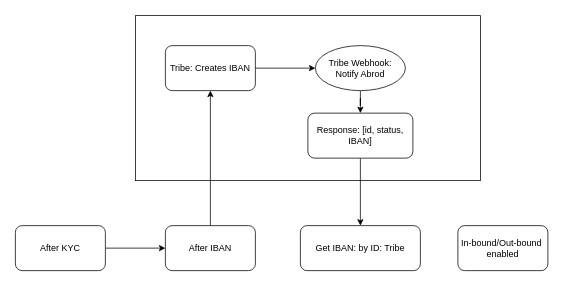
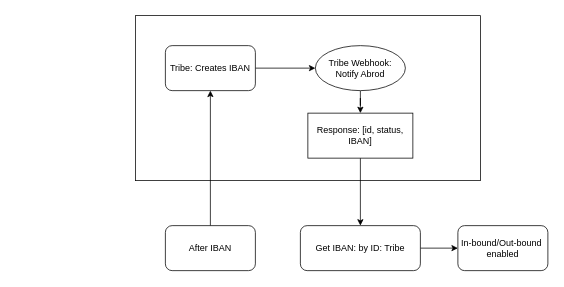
node "Response: [id, status, IBAN]": shape rounded rectangle -> rectangle
node "After KYC": removed
edge "After KYC" -> "After IBAN": removed
edge "Get IBAN: by ID: Tribe" -> "In-bound/Out-bound enabled": added
